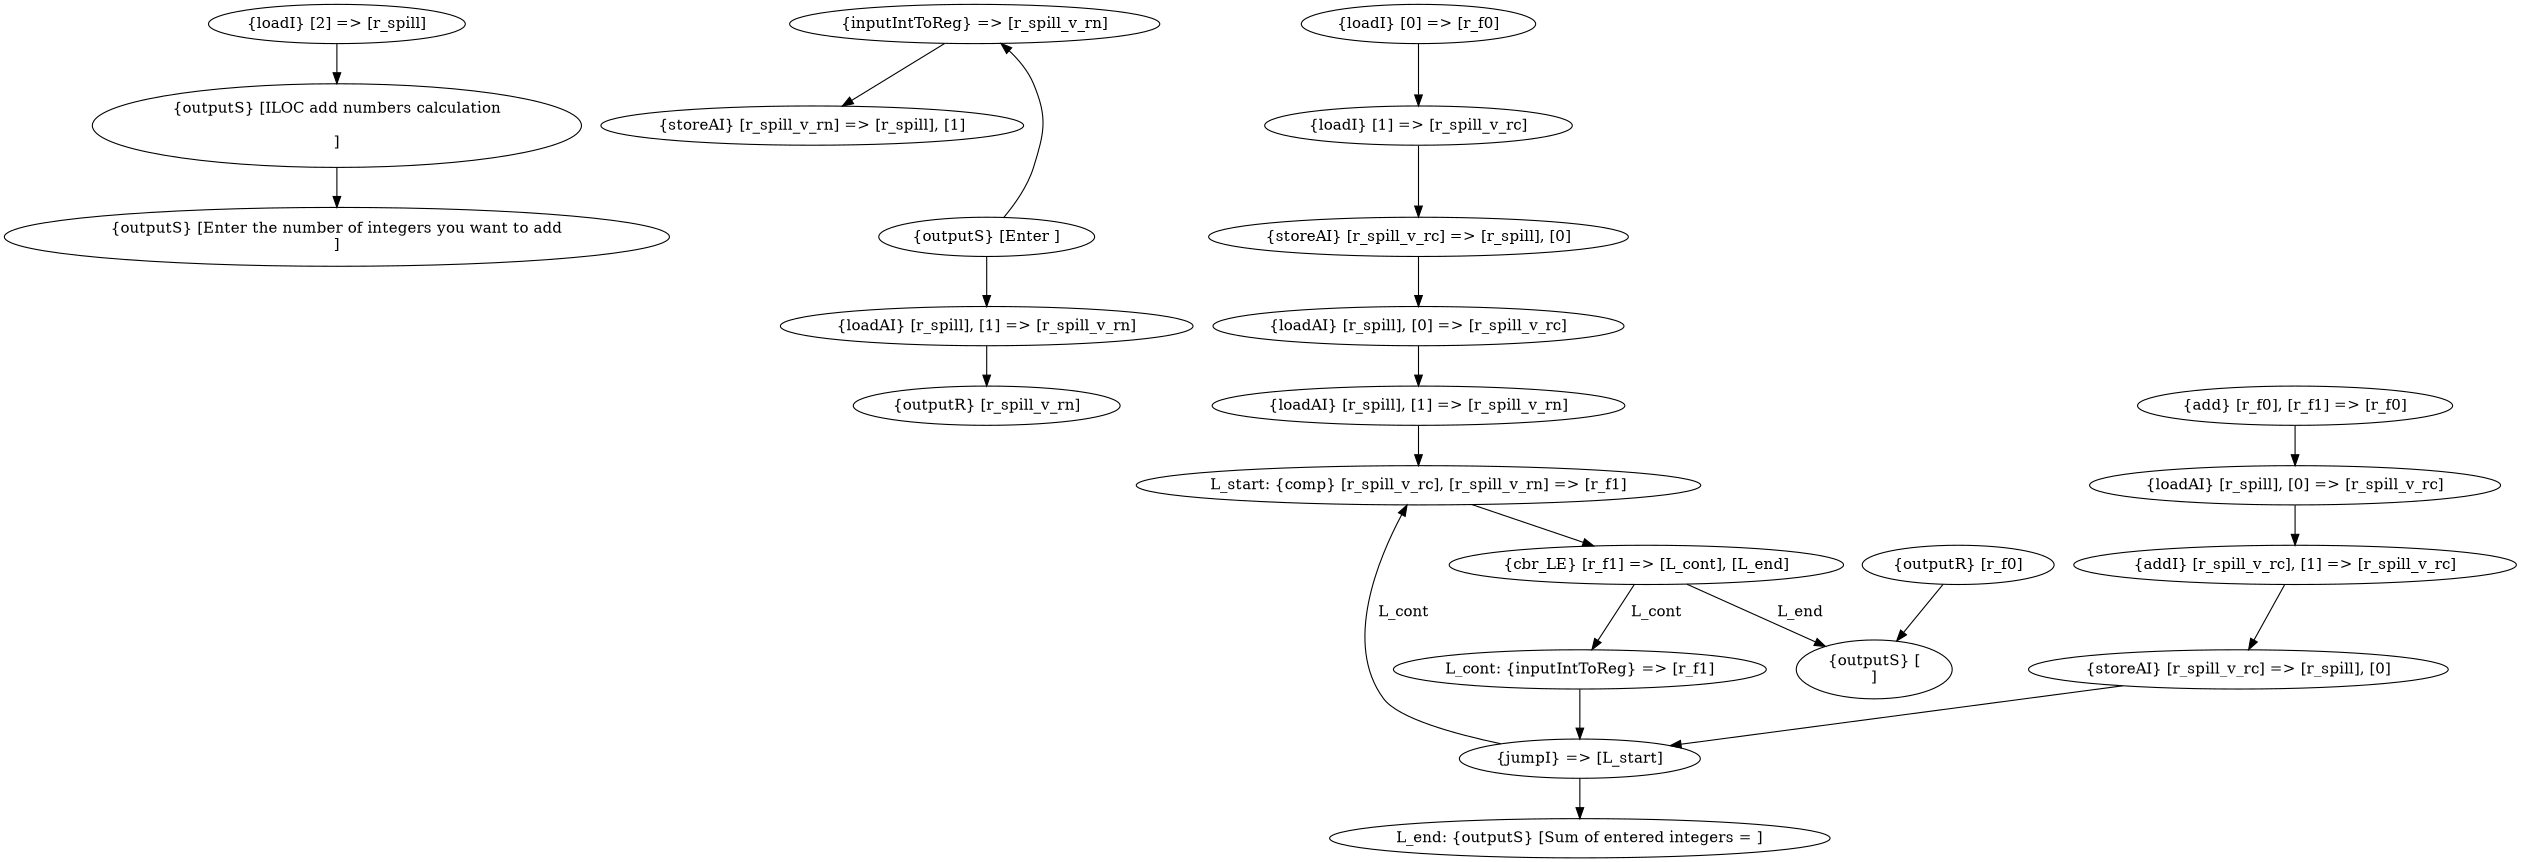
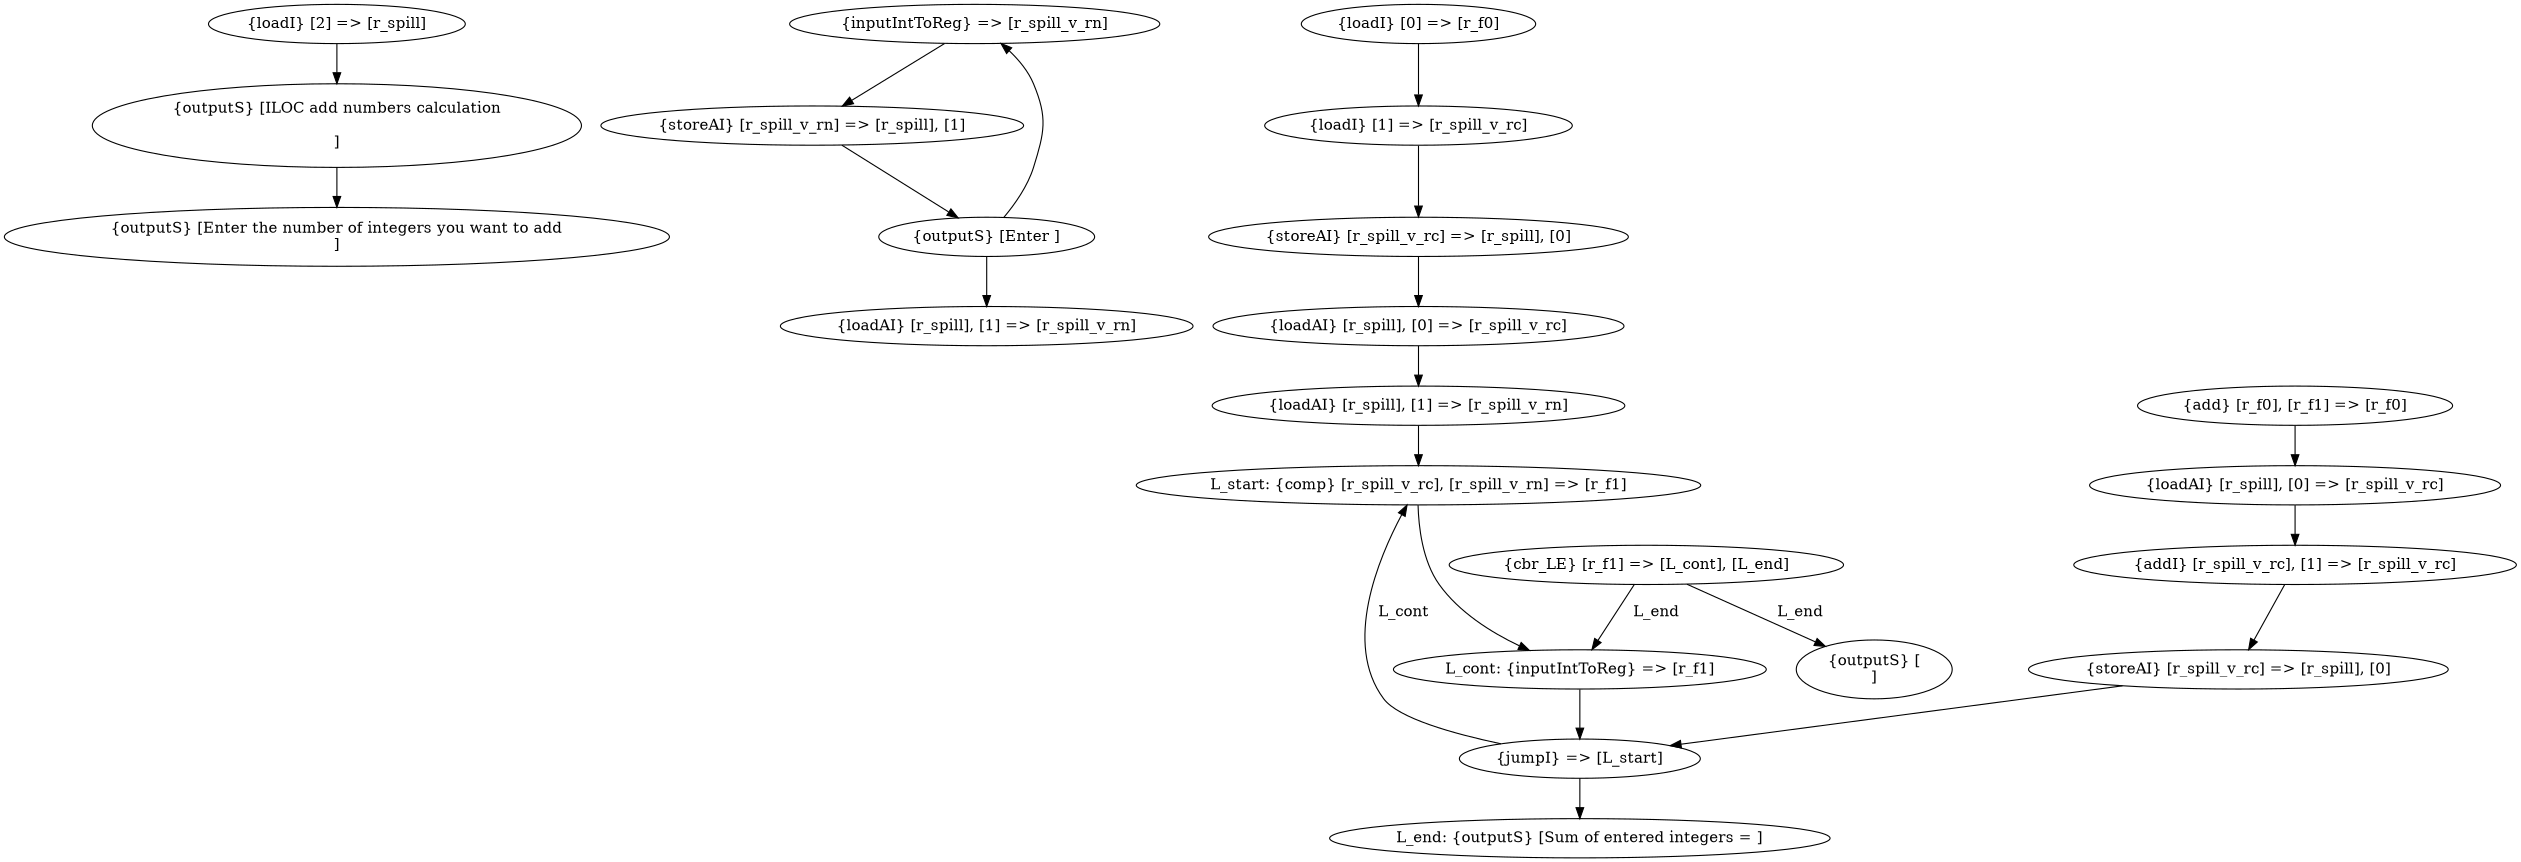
edge "{storeAI} [r_spill_v_rn] => [r_spill], [1]" -> "{outputS} [Enter ]": added
node "{outputR} [r_spill_v_rn]": removed
edge "L_start: {comp} [r_spill_v_rc], [r_spill_v_rn] => [r_f1]" -> "{cbr_LE} [r_f1] => [L_cont], [L_end]": now "L_start: {comp} [r_spill_v_rc], [r_spill_v_rn] => [r_f1]" -> "L_cont: {inputIntToReg} => [r_f1]"
node "{outputR} [r_f0]": removed
edge "{cbr_LE} [r_f1] => [L_cont], [L_end]" -> "L_cont: {inputIntToReg} => [r_f1]": label "  L_cont" -> "  L_end"
